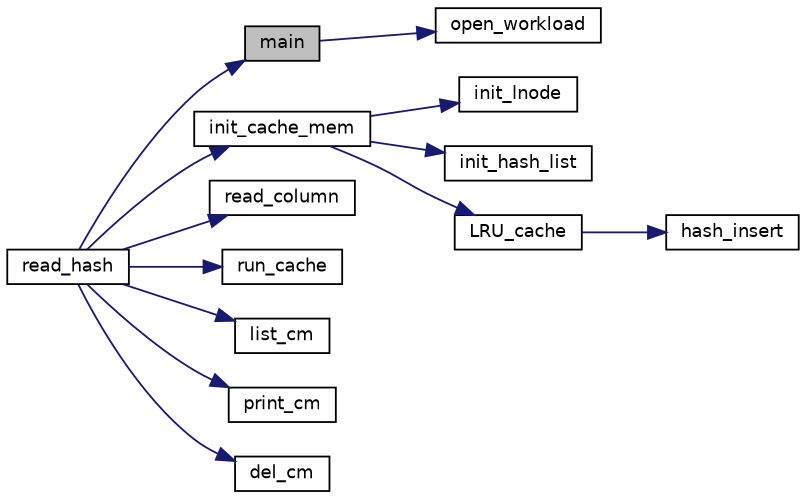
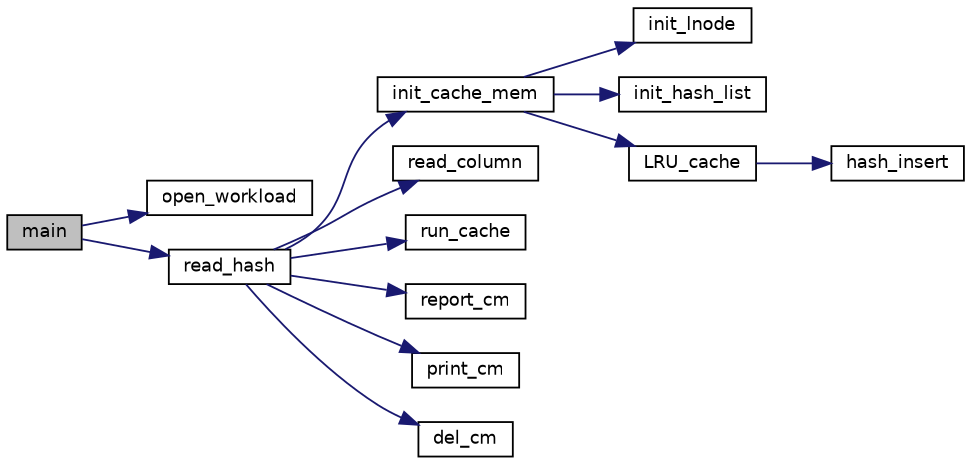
edge "read_hash" -> "main": reversed
node "list_cm": label "list_cm" -> "report_cm"
